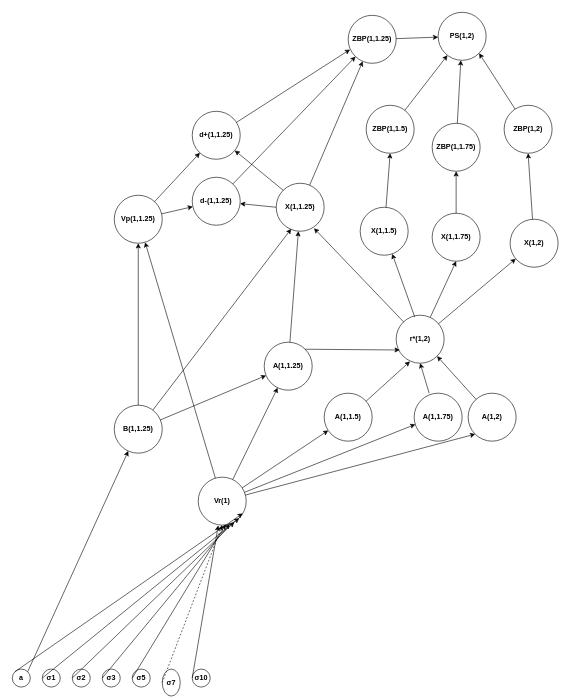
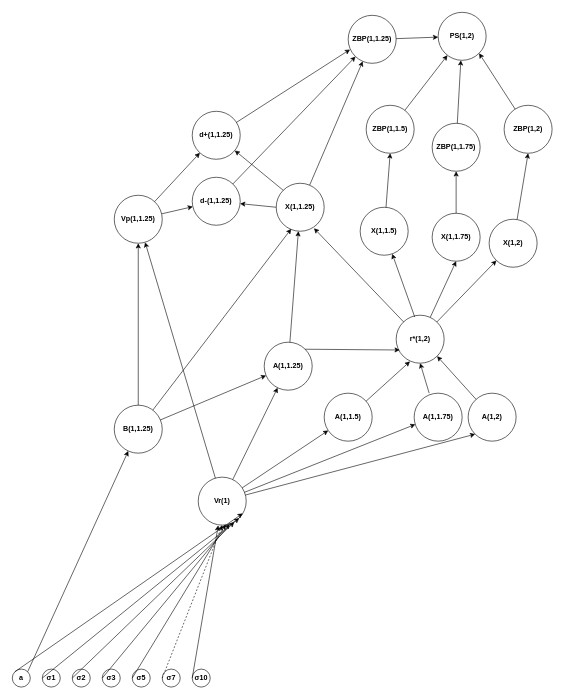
node "X(1,2)": moved (534, 243) -> (513, 243)
node "σ7": size 18x27 -> 18x18
